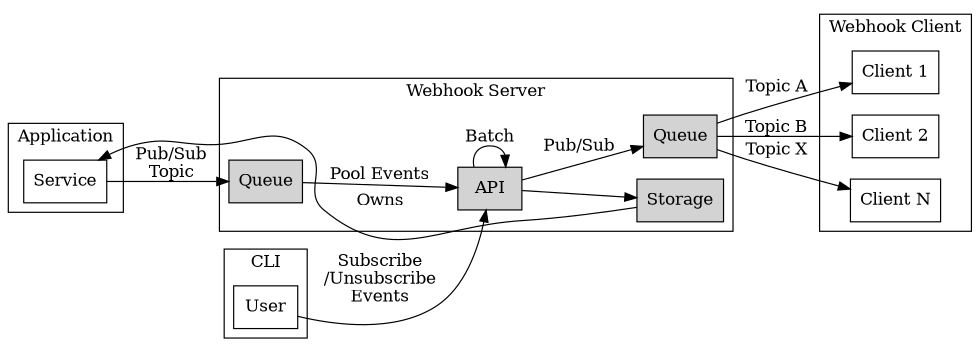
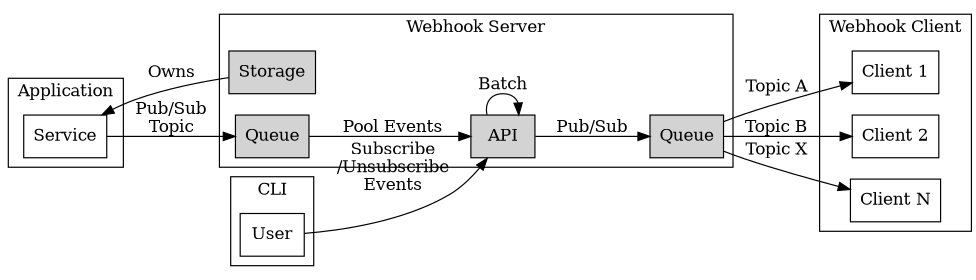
edge "API" -> "Storage": removed
